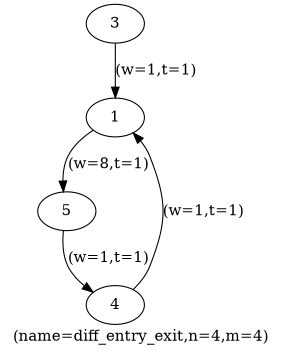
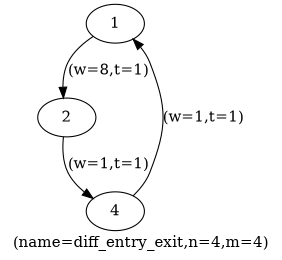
node "3": removed
node "5": label "5" -> "2"
